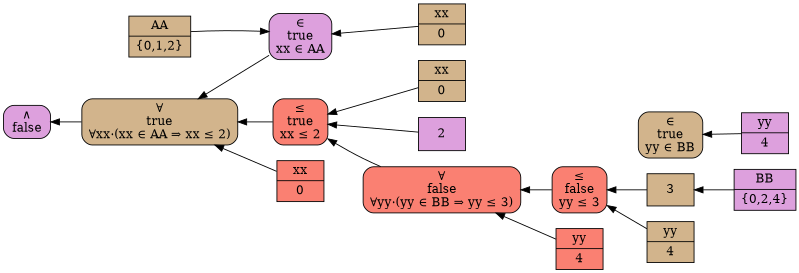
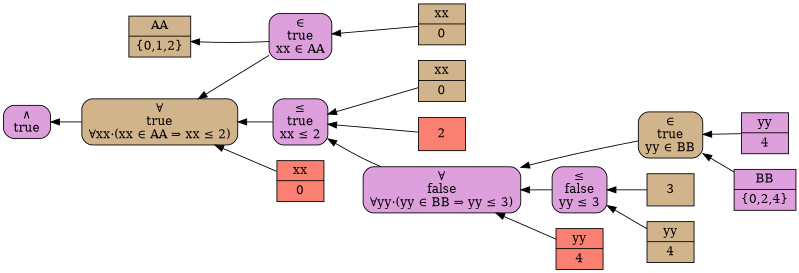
edge "AA" -> "∈ true xx ∈ AA": reversed
node "∧ false": label "∧ false" -> "∧ true"
node "≤ true xx ≤ 2": fillcolor salmon -> plum
node "2": fillcolor plum -> salmon
edge "∈ true yy ∈ BB" -> "∀ false ∀yy·(yy ∈ BB ⇒ yy ≤ 3)": added
node "∀ false ∀yy·(yy ∈ BB ⇒ yy ≤ 3)": fillcolor salmon -> plum
node "≤ false yy ≤ 3": fillcolor salmon -> plum
edge "BB" -> "3": now "BB" -> "∈ true yy ∈ BB"
